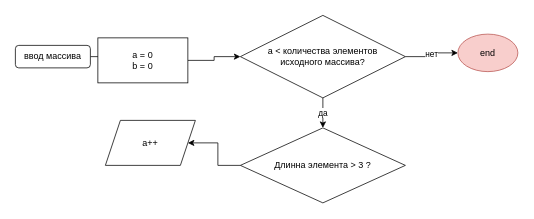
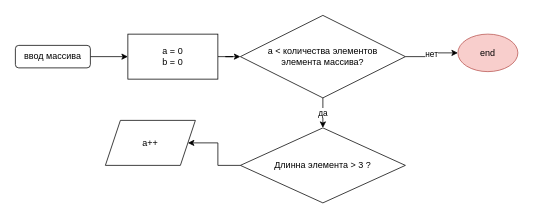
node "а < количества элементов исходного массива?": label "а < количества элементов исходного массива?" -> "а < количества элементов элемента массива?"
node "а = 0 b = 0": moved (143, 60) -> (173, 57)
